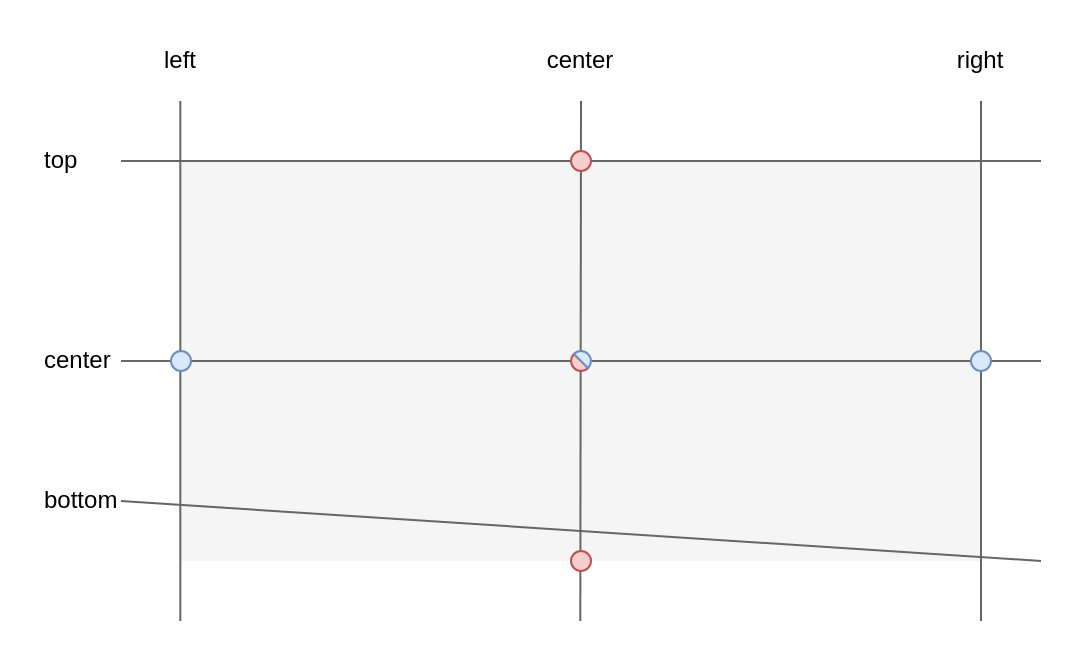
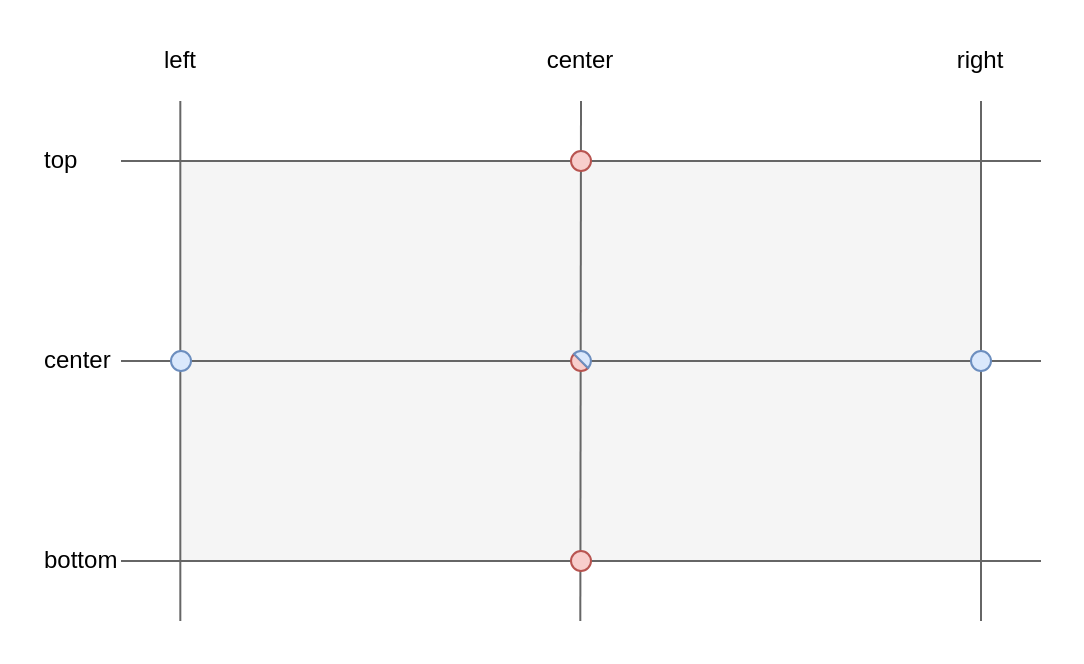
node "bottom": moved (81, 501) -> (81, 561)
